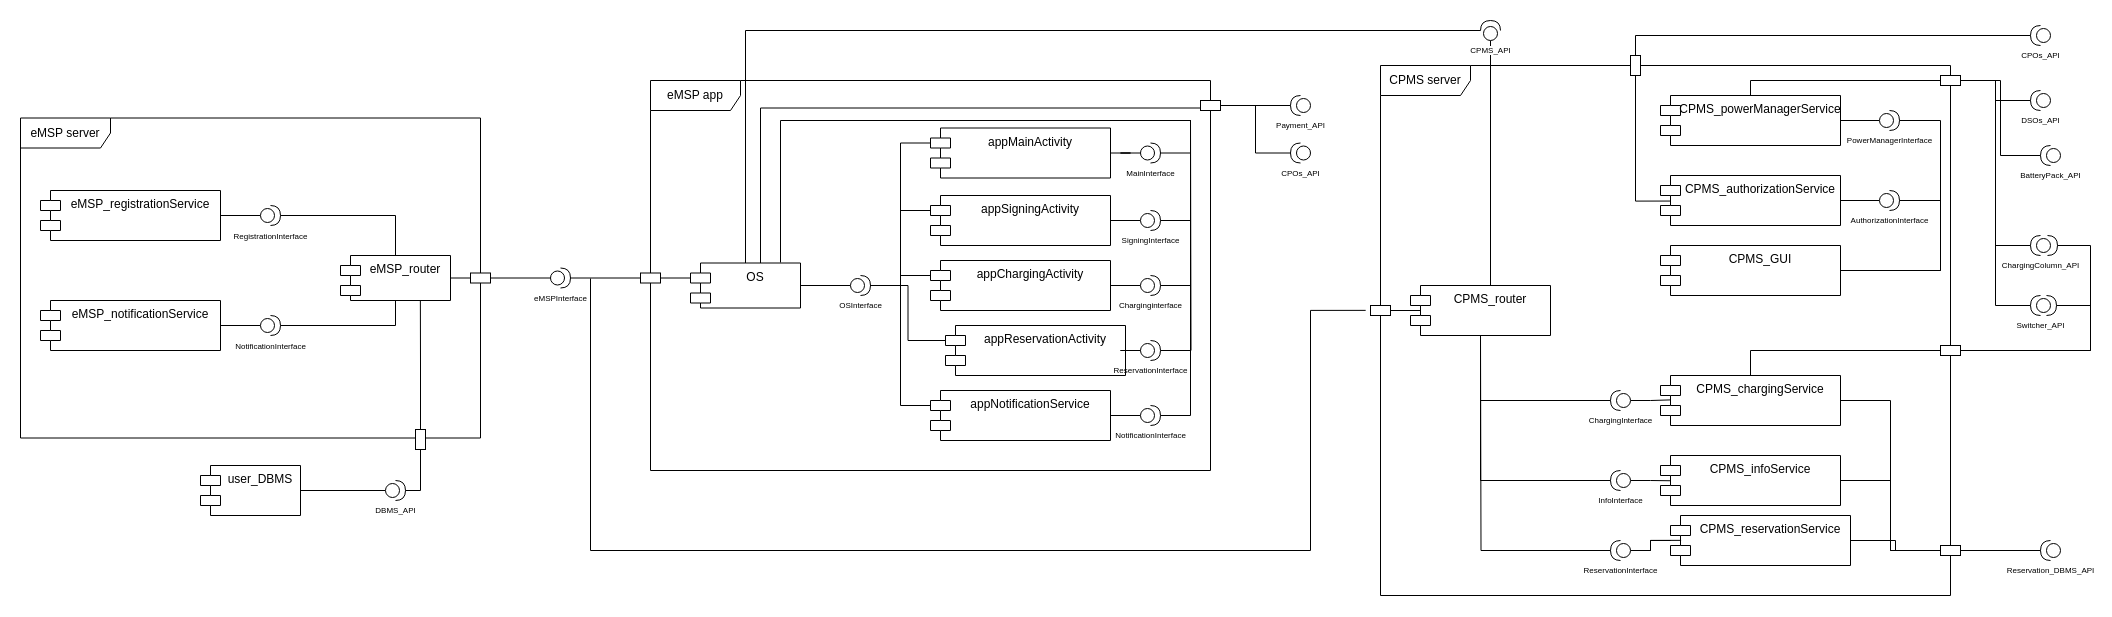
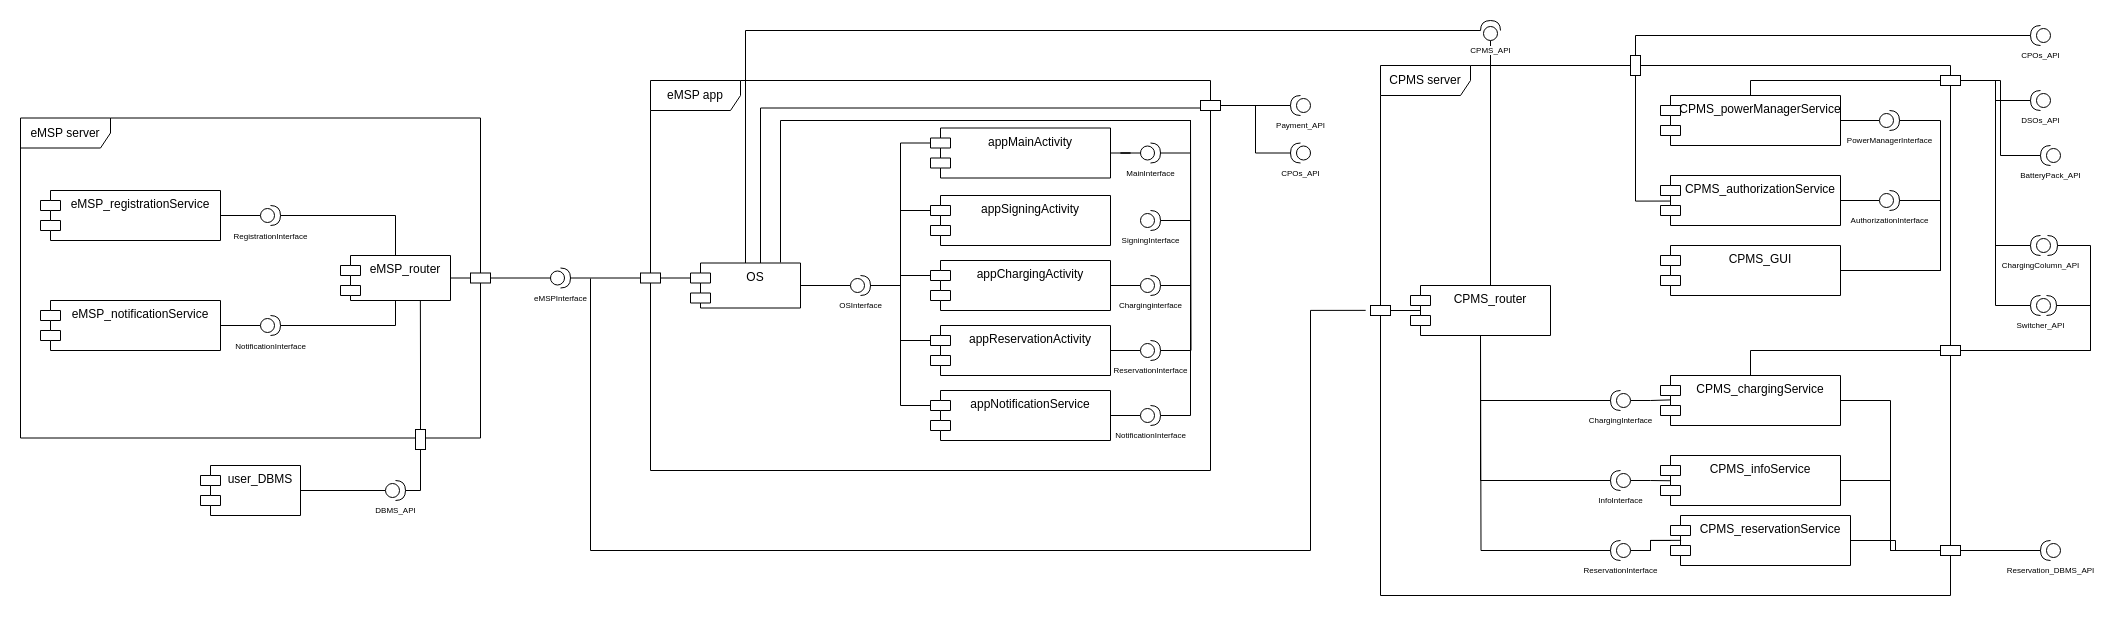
edge "appSigningActivity" -- "SigningInterface": removed
node "appReservationActivity": moved (1036, 351) -> (1021, 351)
